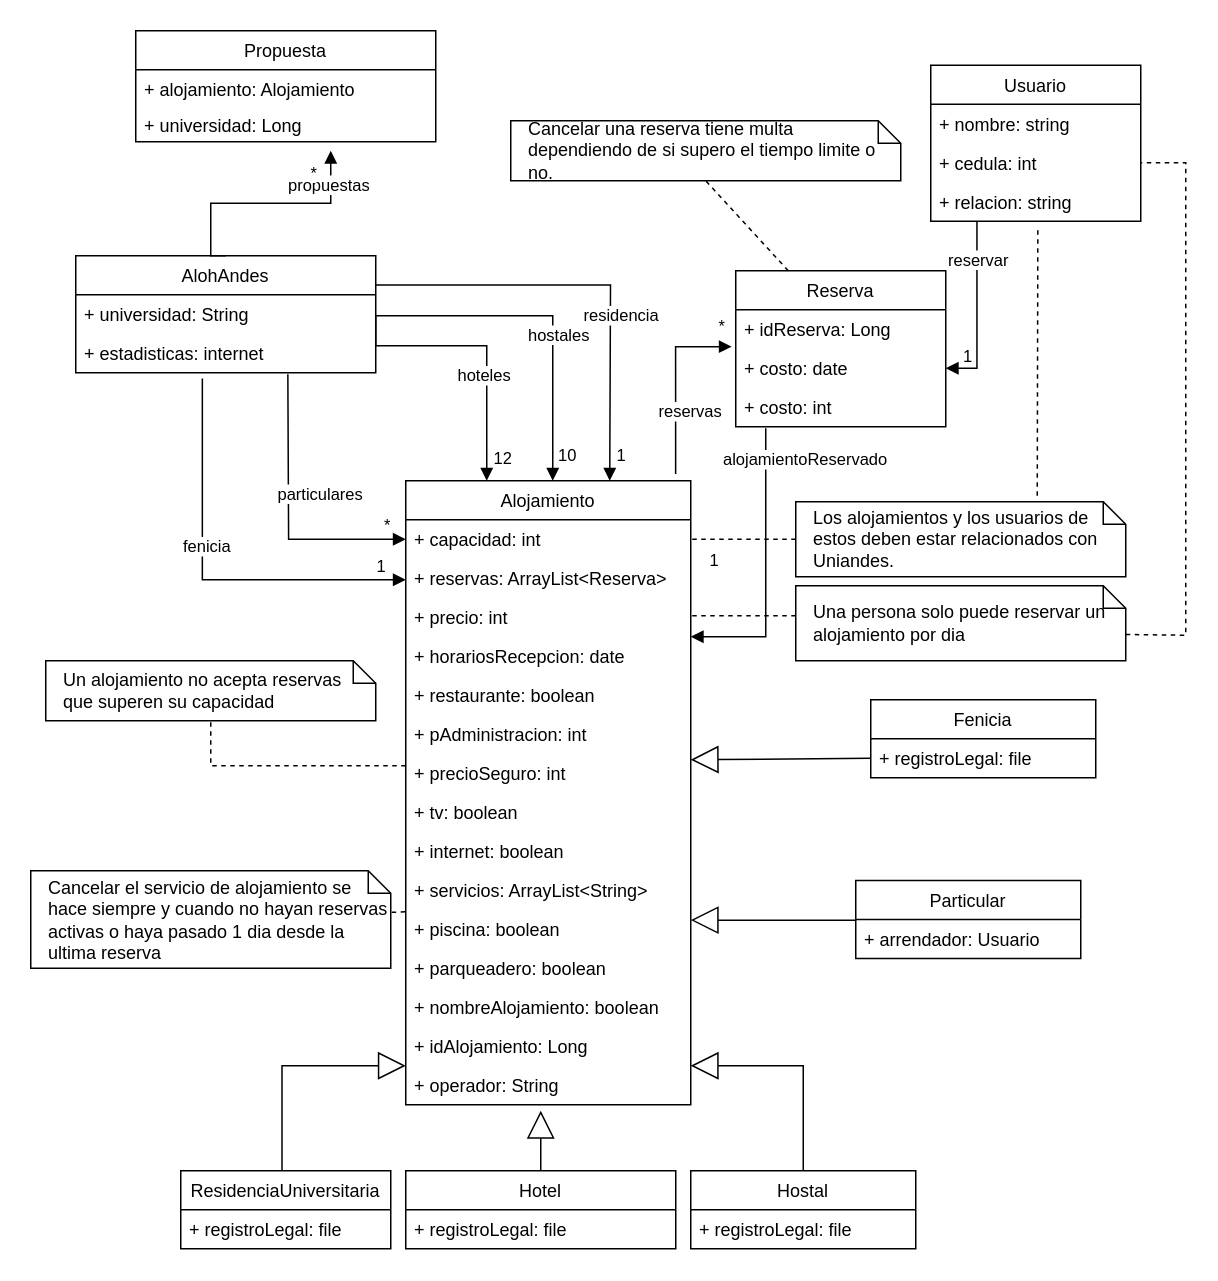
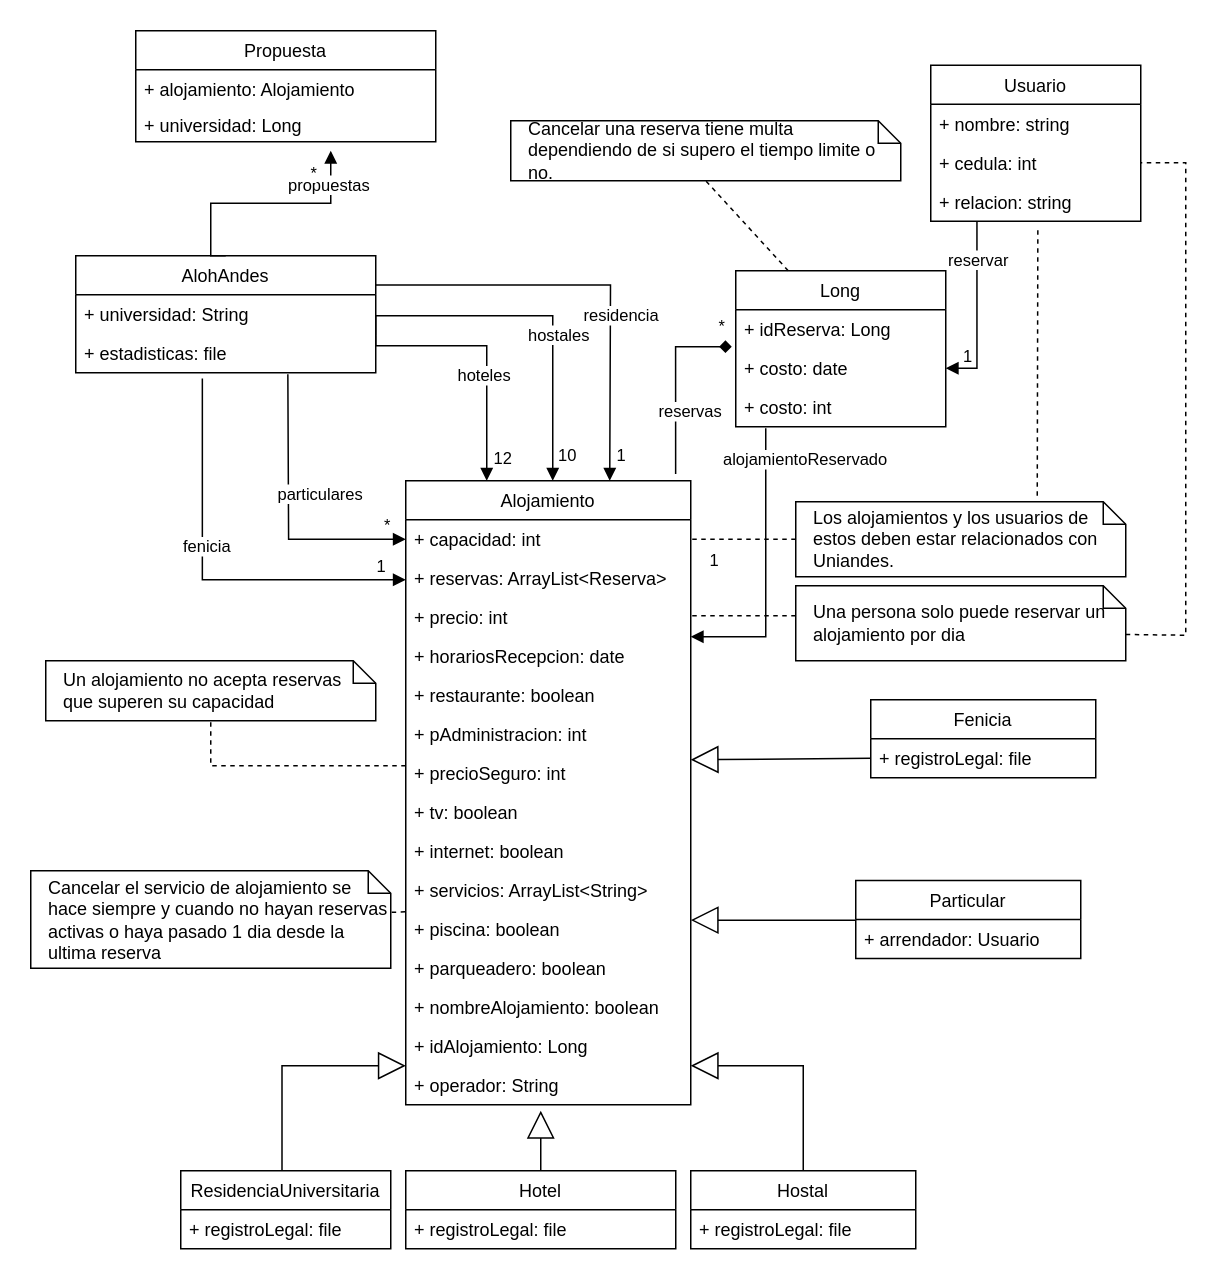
node "Reserva": label "Reserva" -> "Long"
edge "Alojamiento" -> "+ costo: date": arrowhead block -> diamond
node "+ estadisticas: internet": label "+ estadisticas: internet" -> "+ estadisticas: file"
